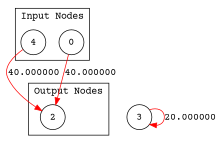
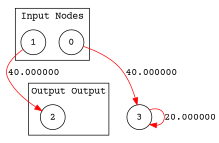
node "4": label "4" -> "1"
edge "0" -> "2": now "0" -> "3"
cluster "Output Nodes": label "Output Nodes" -> "Output Output"
